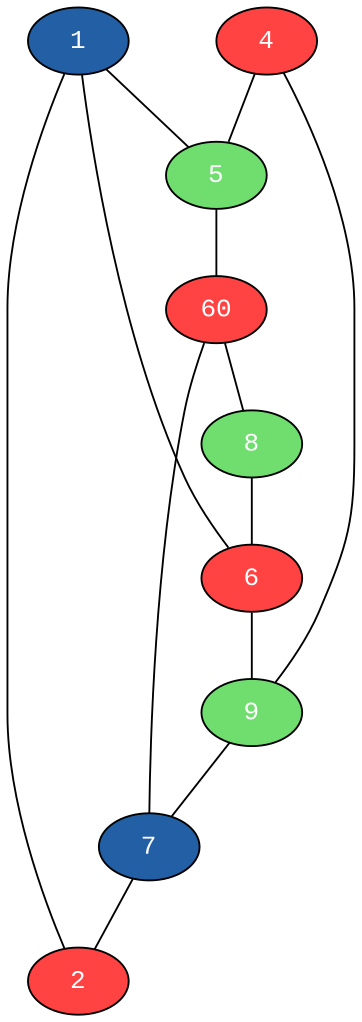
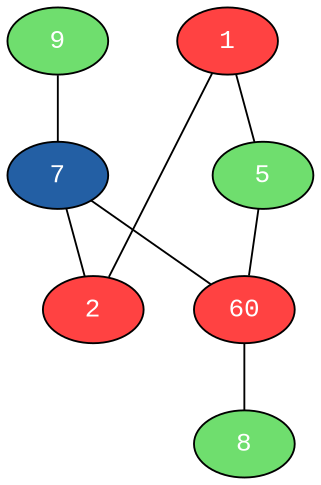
node "1": fillcolor #235fa4 -> #ff4242
node "4": removed
node "6": removed
